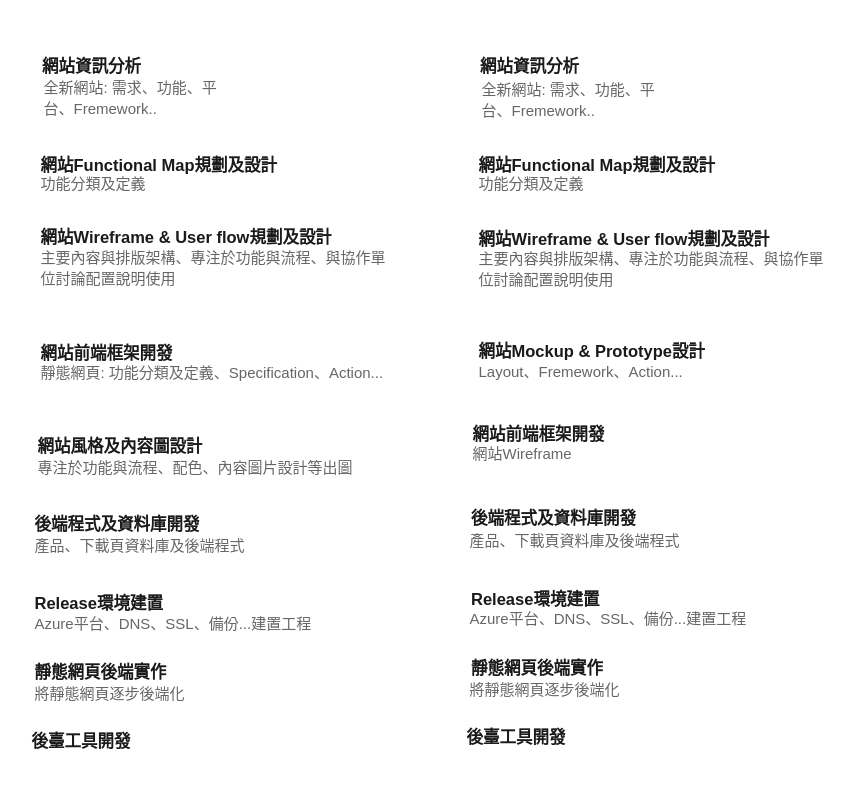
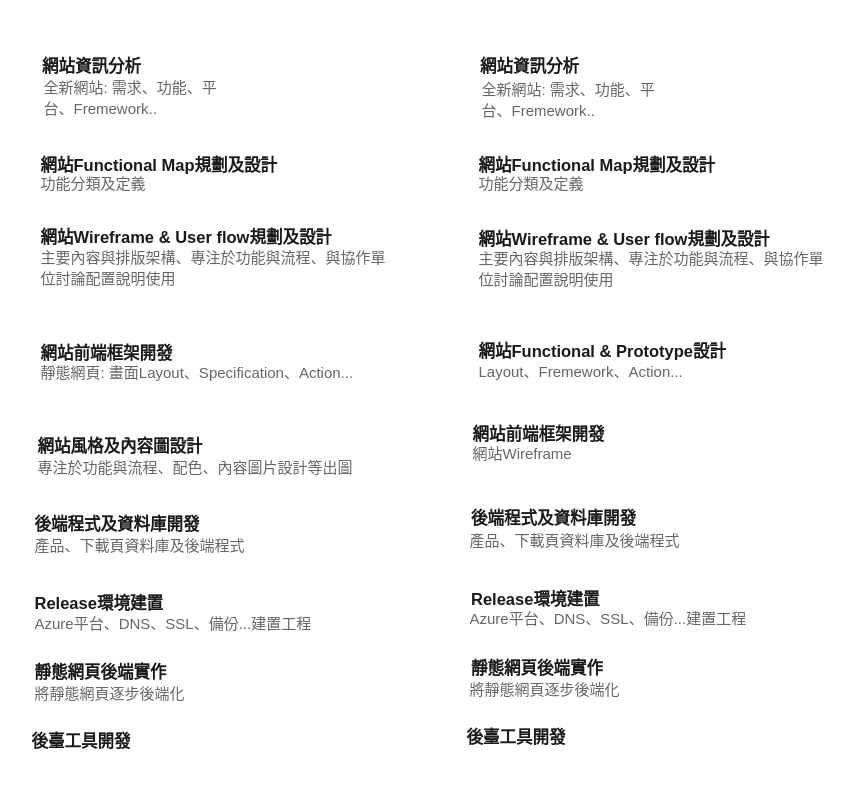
node "網站Mockup & Prototype設計": label "網站Mockup & Prototype設計" -> "網站Functional & Prototype設計"
node "靜態網頁: 功能分類及定義、Specification、Action...": label "靜態網頁: 功能分類及定義、Specification、Action..." -> "靜態網頁: 畫面Layout、Specification、Action..."
